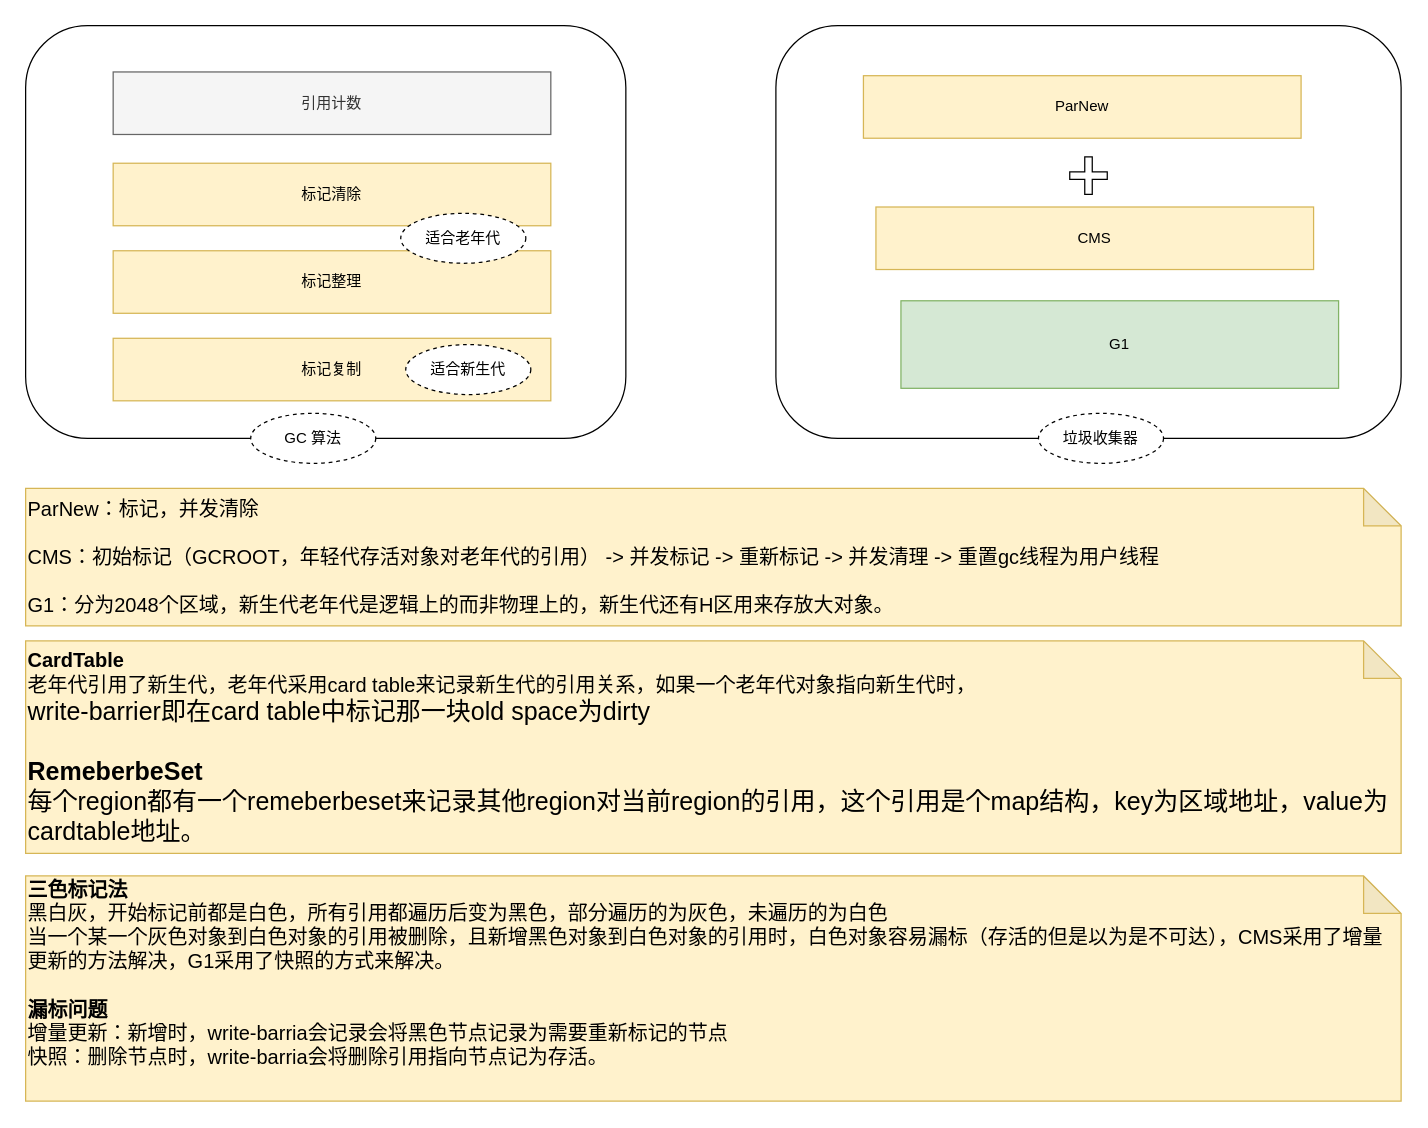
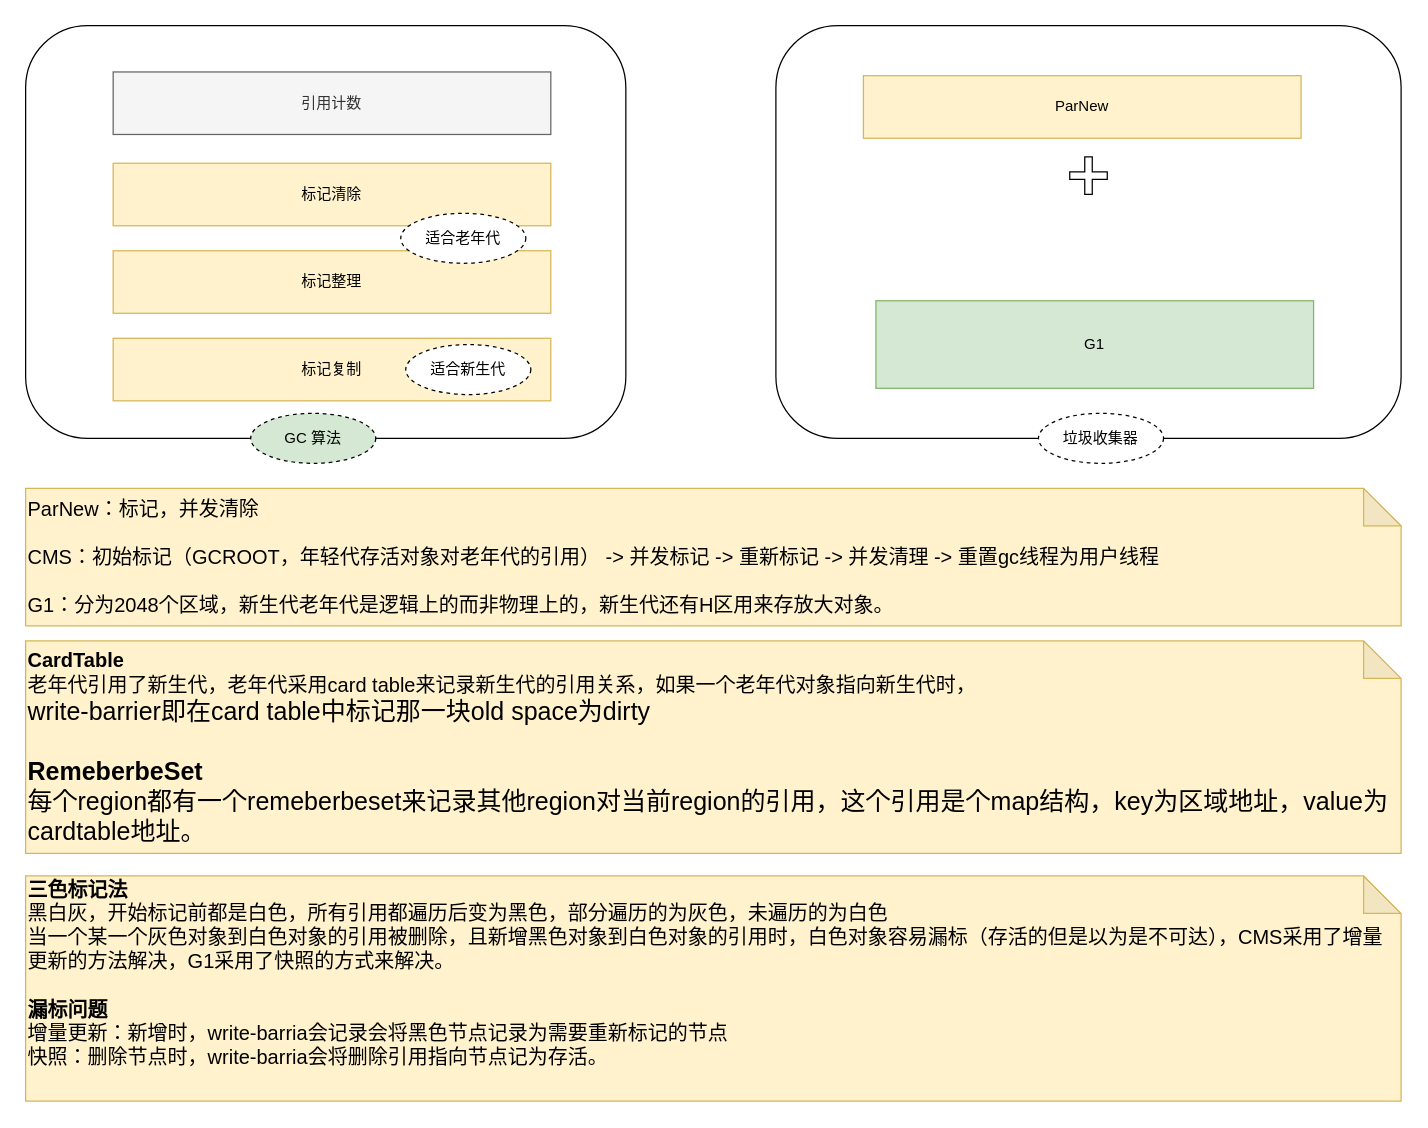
node "CMS": removed
node "G1": moved (1119, 344) -> (1094, 344)
node "GC 算法": fillcolor #ffffff -> #d5e8d4
